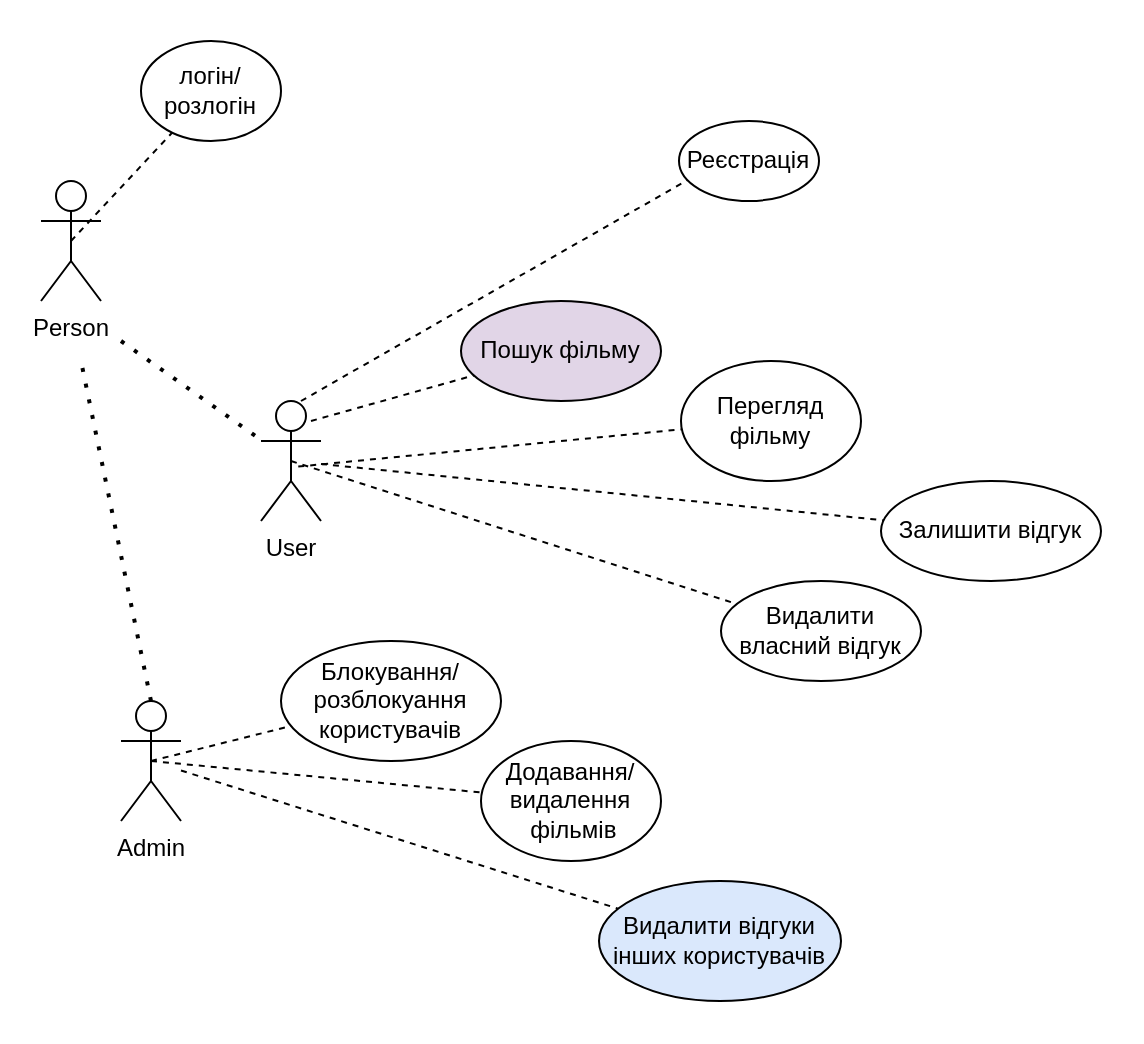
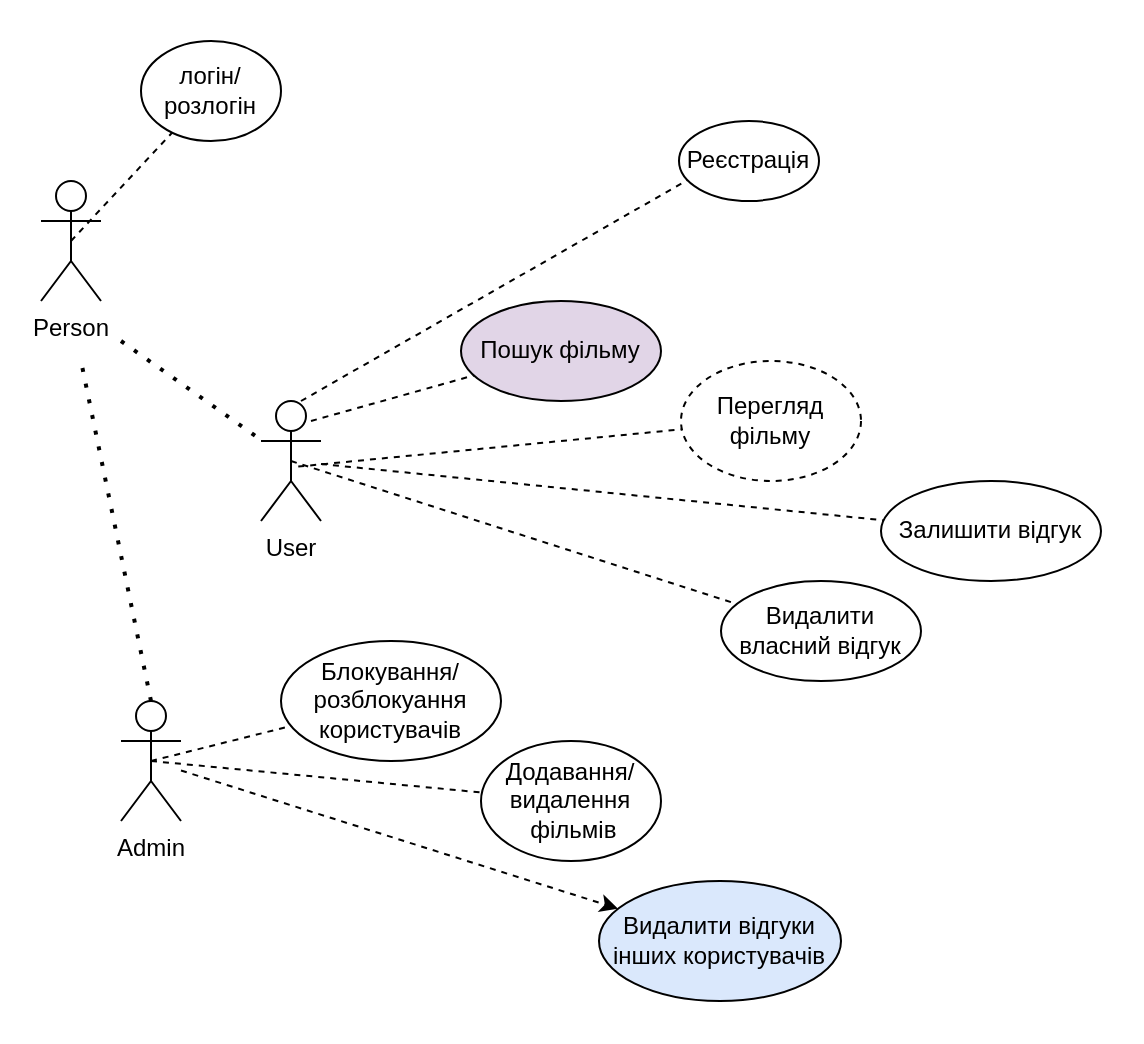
node "Перегляд фільму": style solid -> dashed
edge "Admin" -- "Видалити відгуки інших користувачів": arrowhead none -> classic
